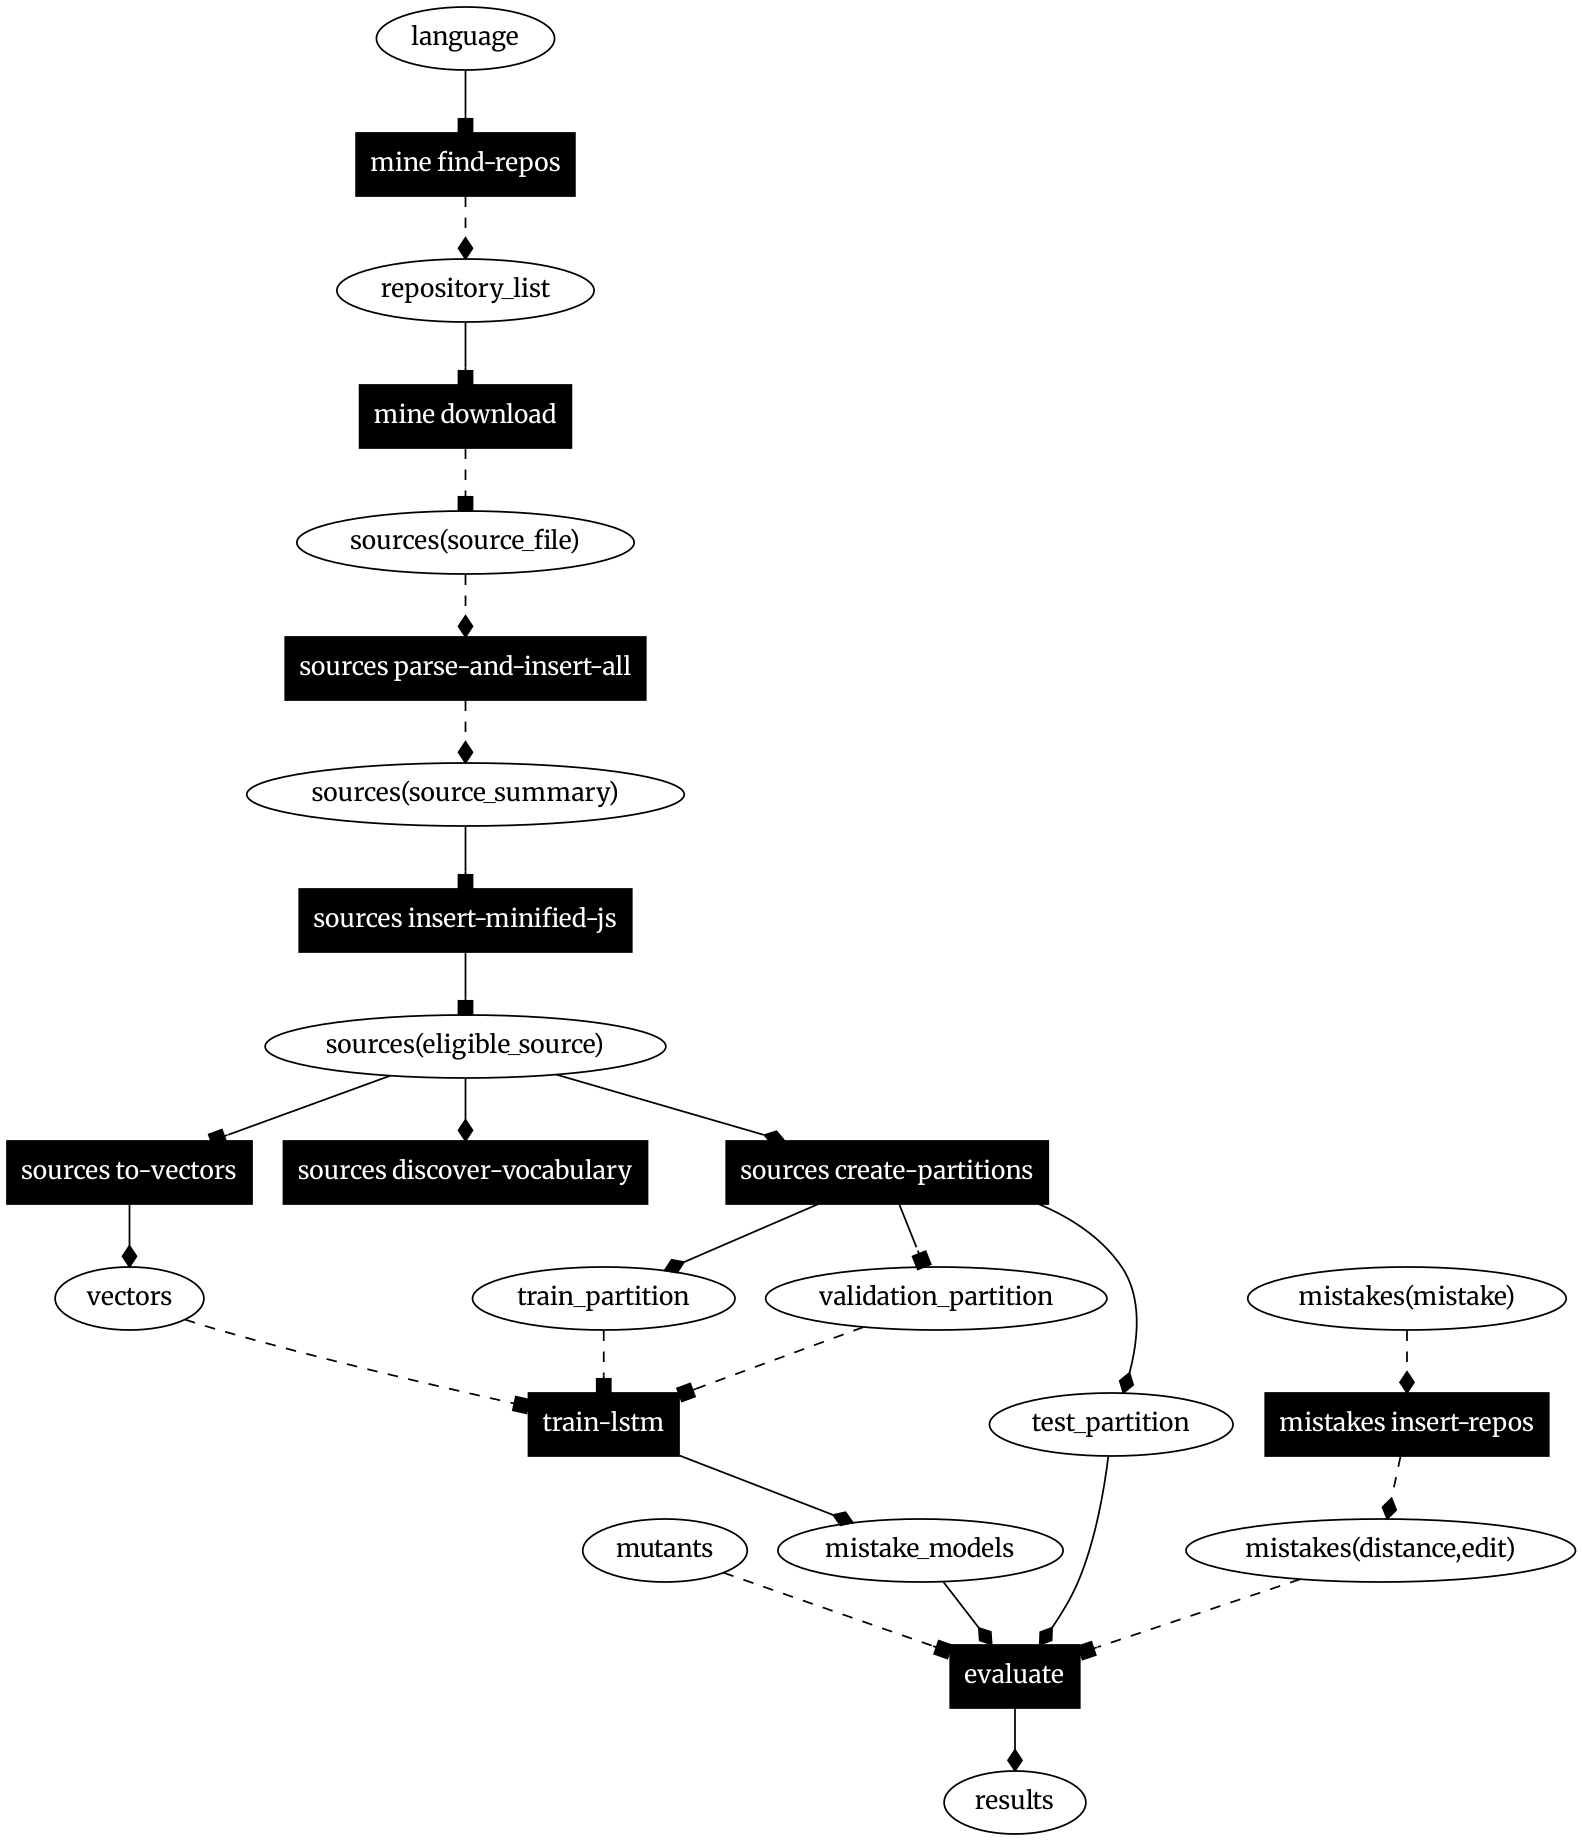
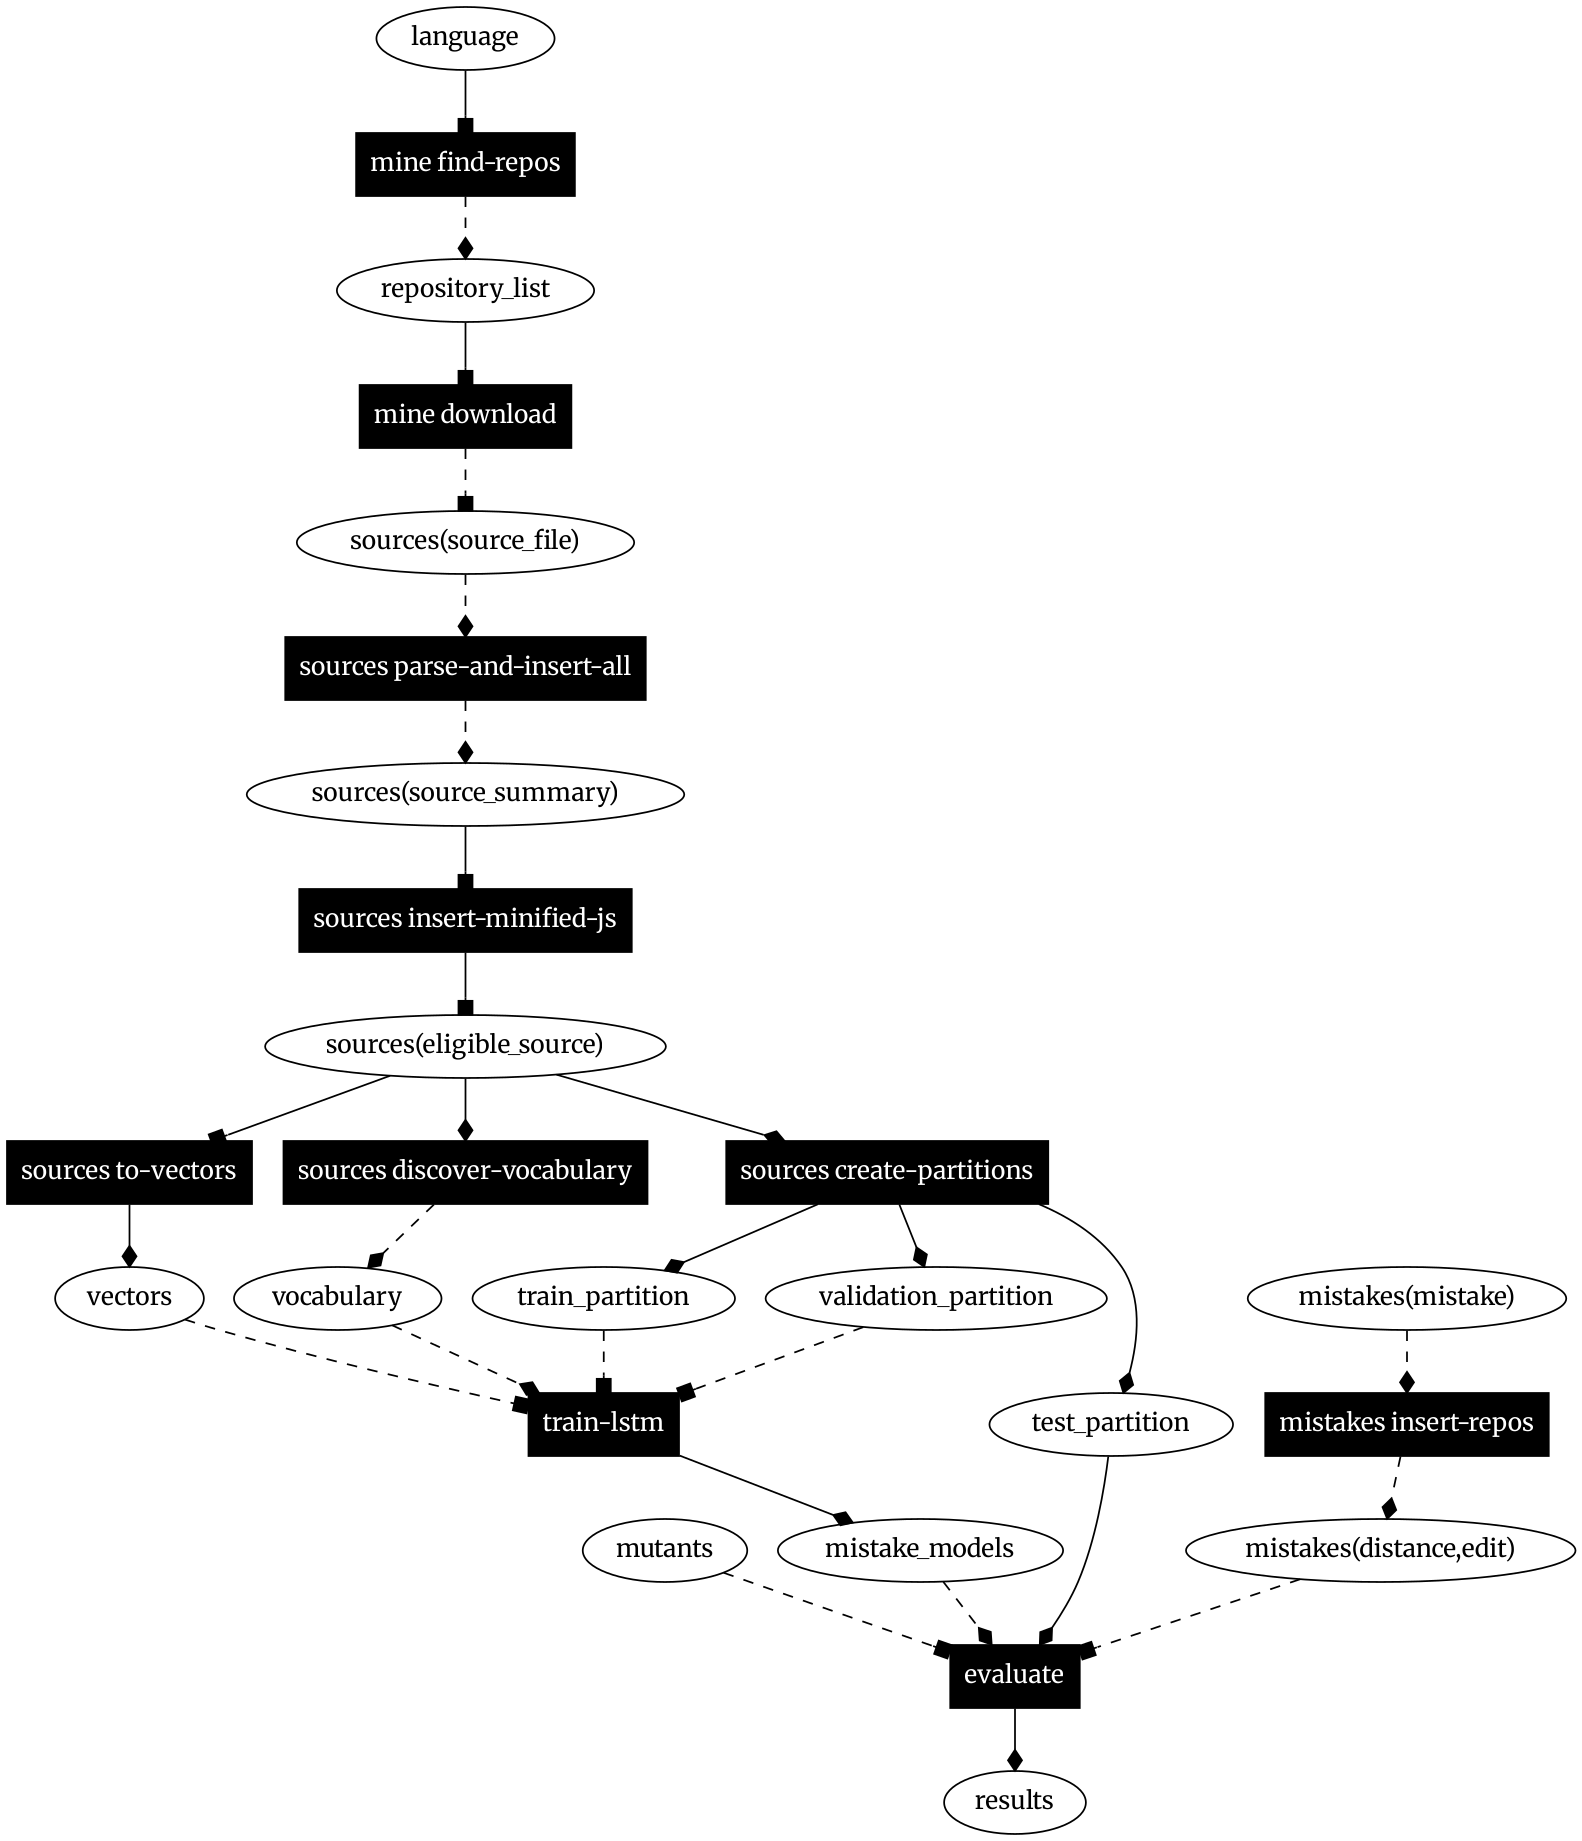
edge "sources create-partitions" -> "validation_partition": arrowhead box -> diamond
node "vocabulary": added
edge "mistake_models" -> "evaluate": style solid -> dashed
